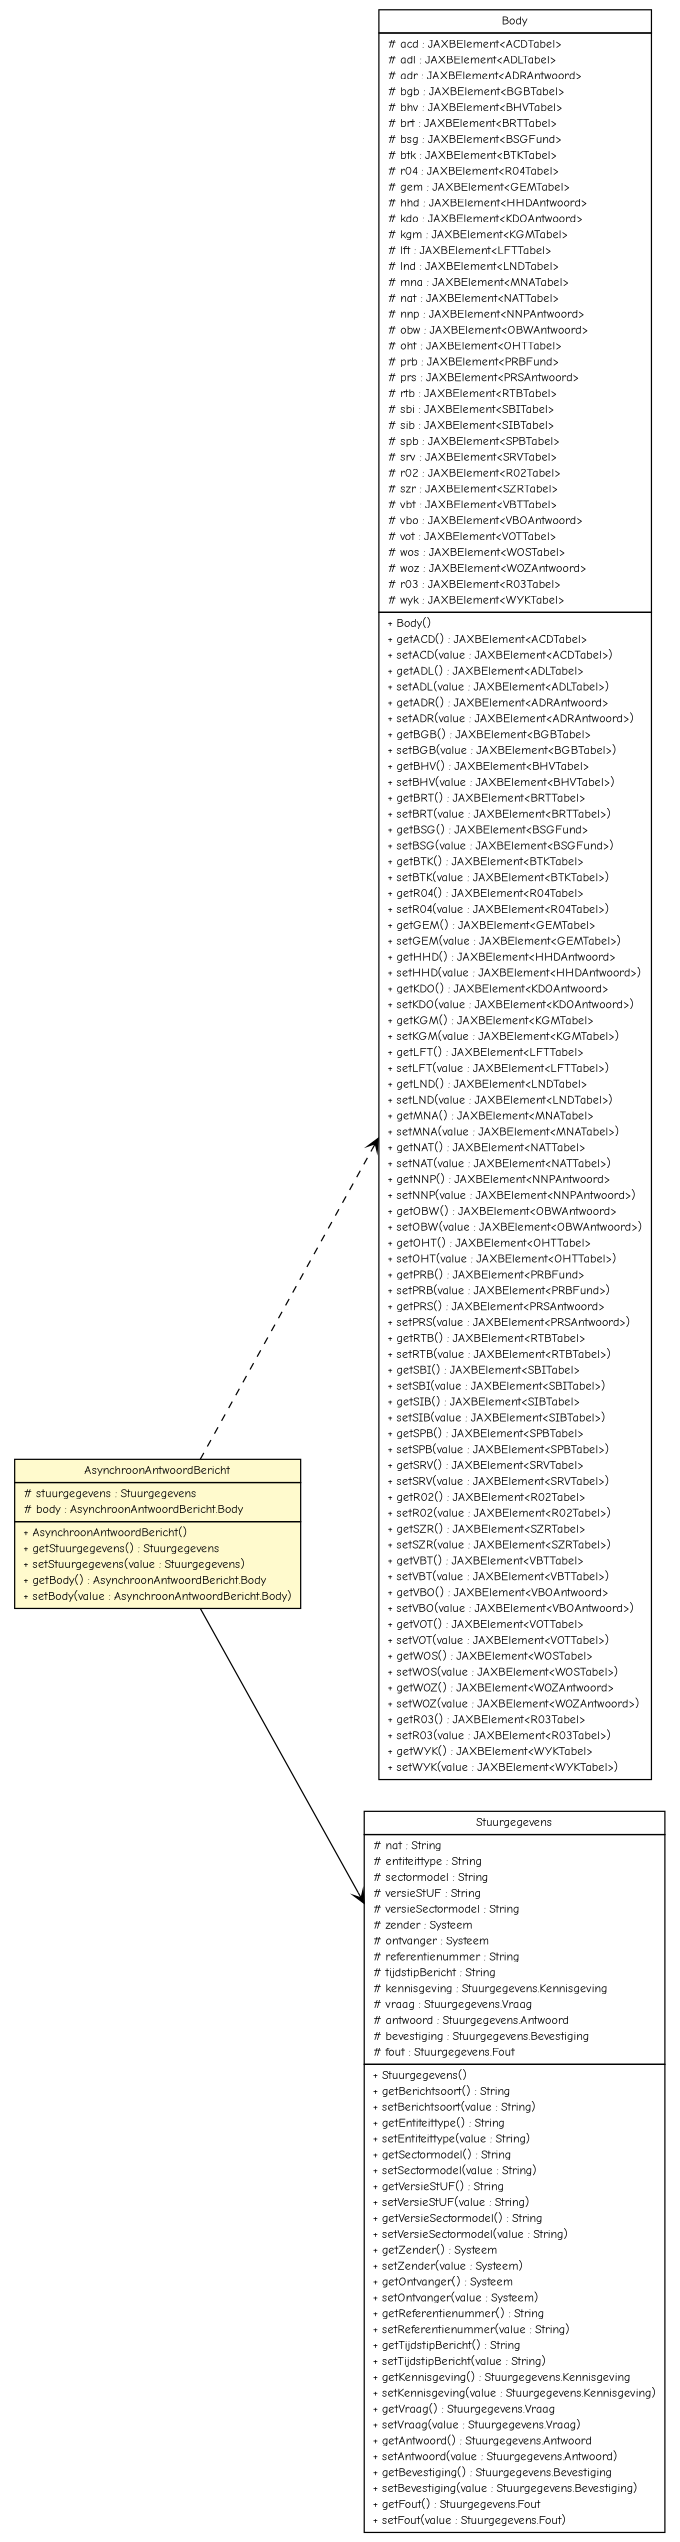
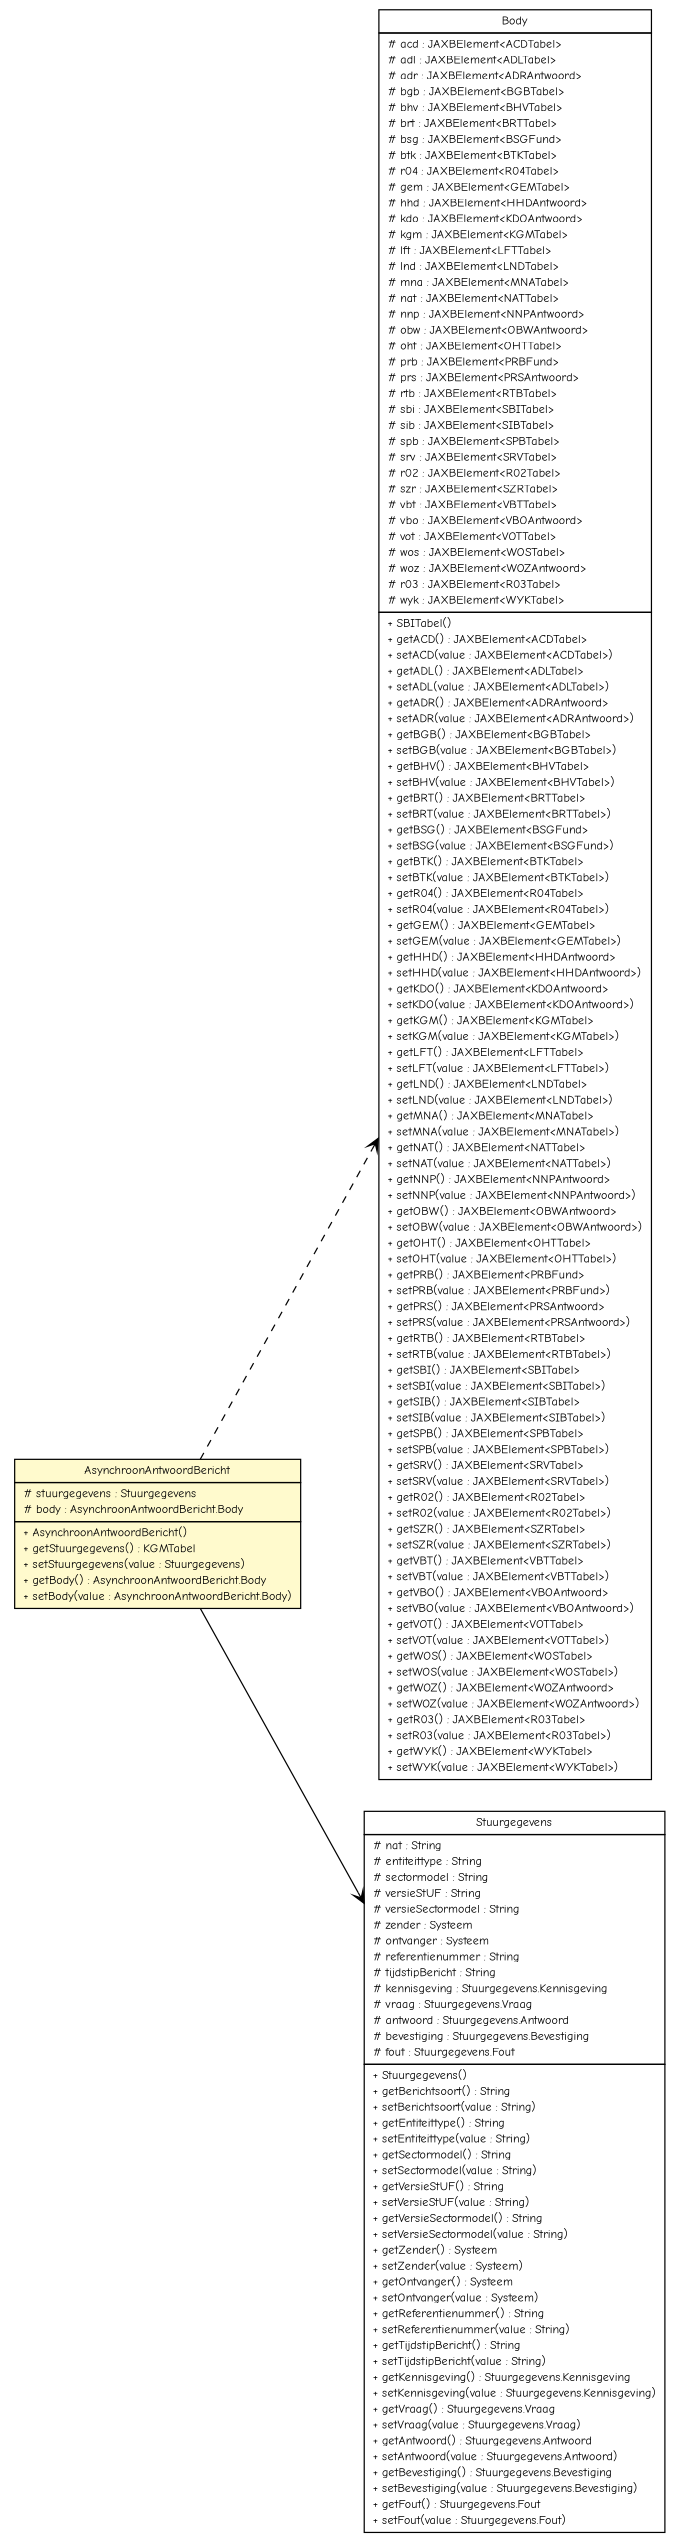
node "Body": text "+ Body()" -> "+ SBITabel()"
node "AsynchroonAntwoordBericht": text "+ getStuurgegevens() : Stuurgegevens" -> "+ getStuurgegevens() : KGMTabel"
